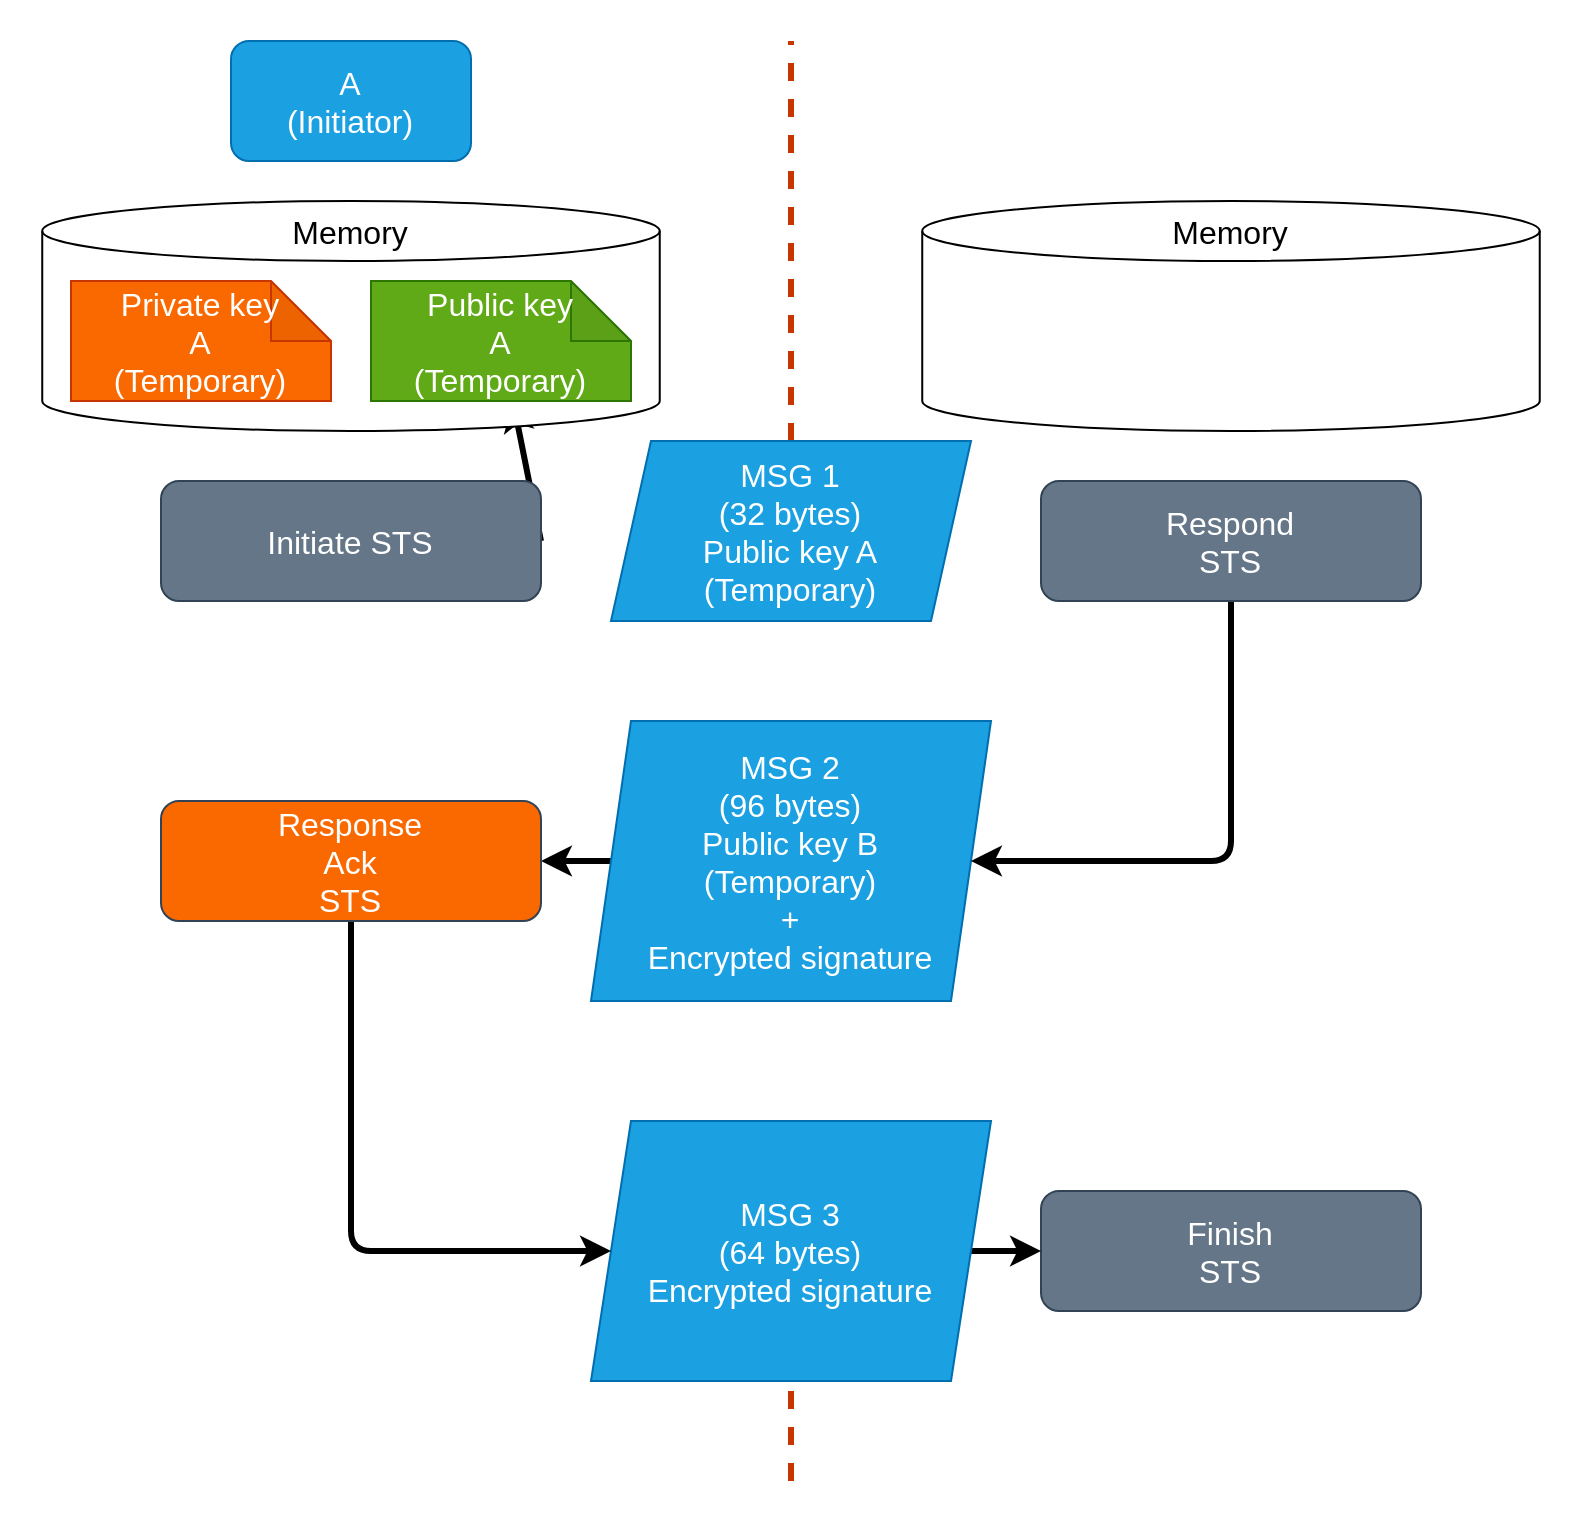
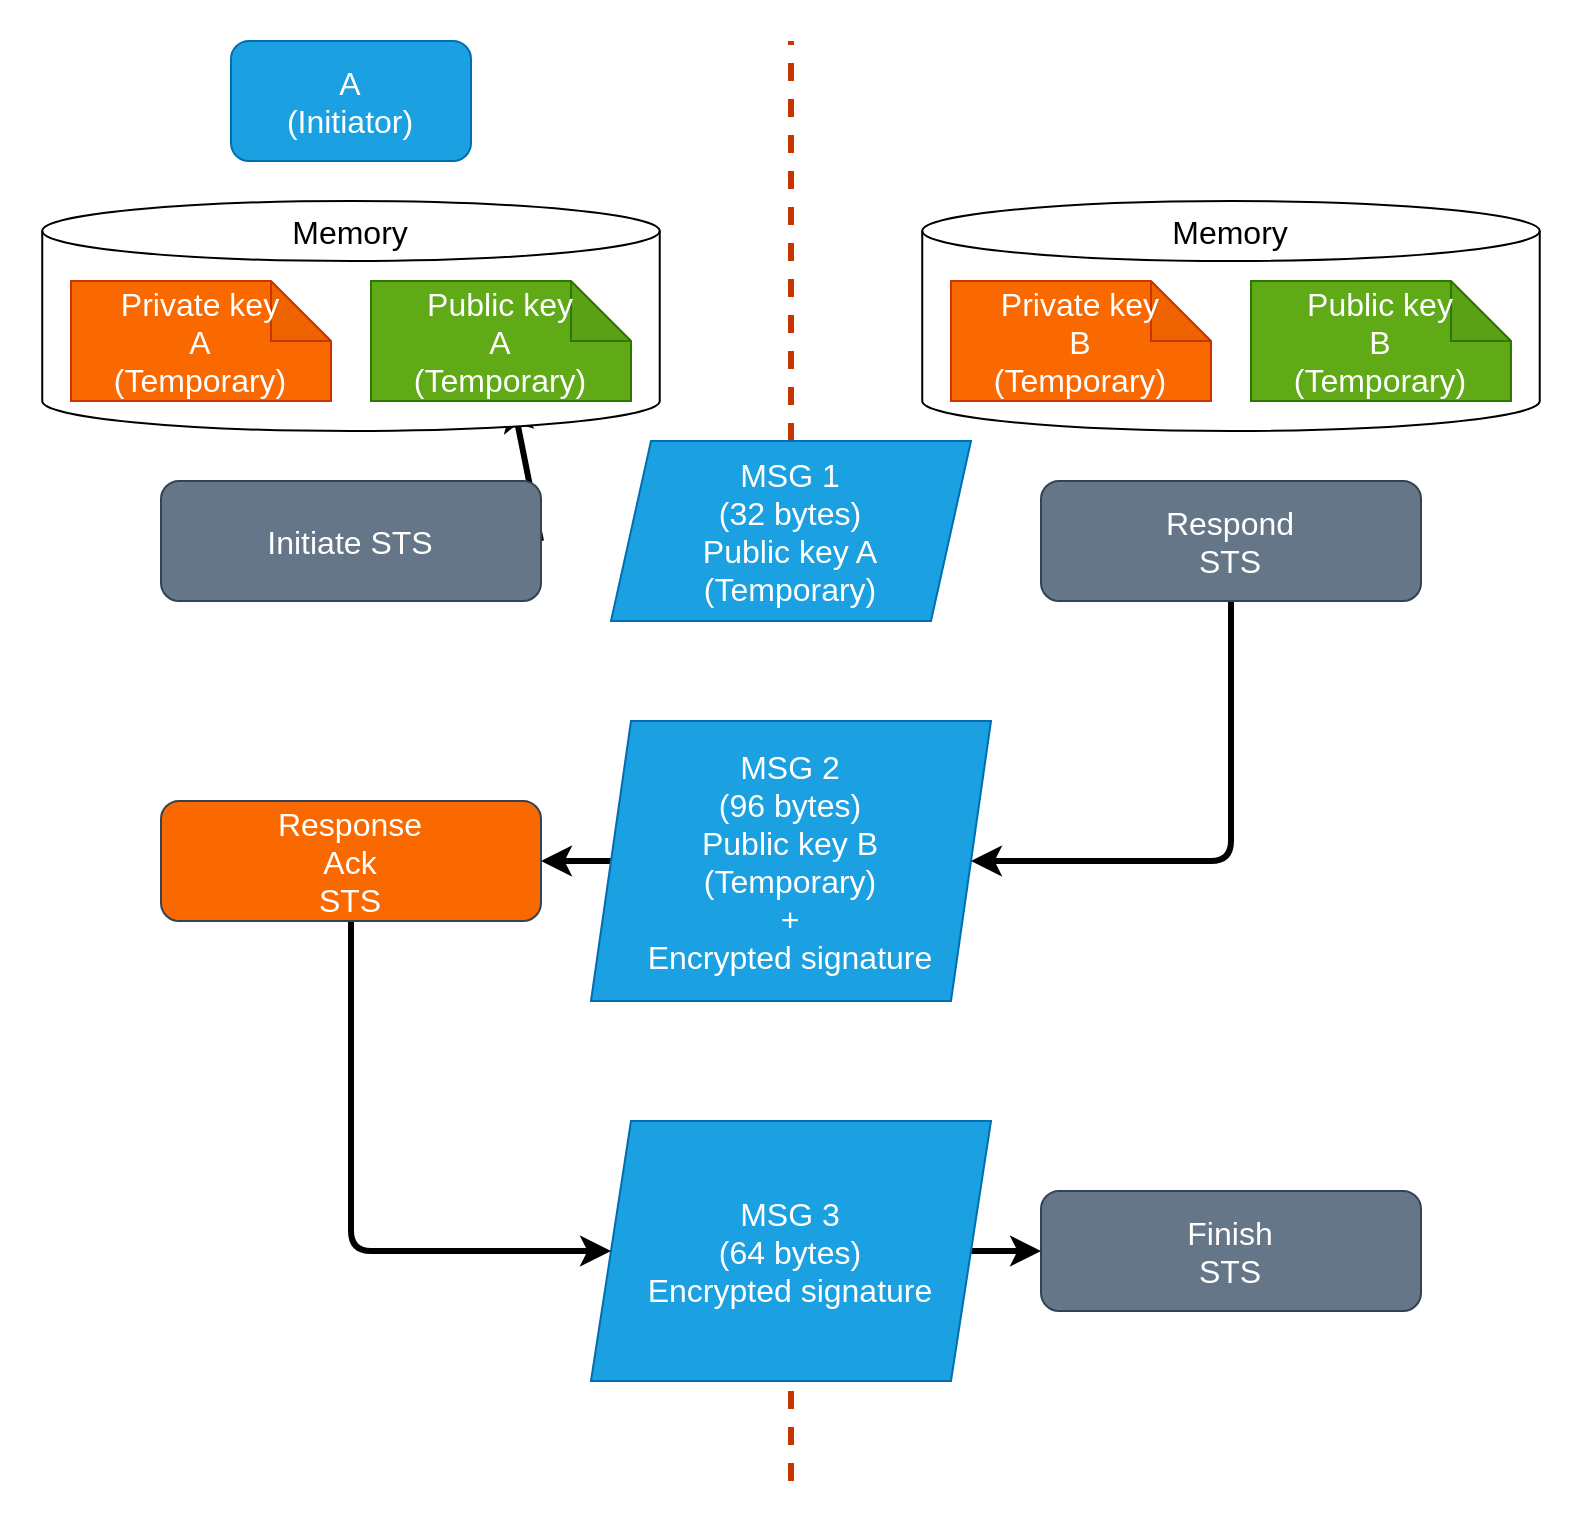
node "Private key B (Temporary)": added
node "Public key B (Temporary)": added
